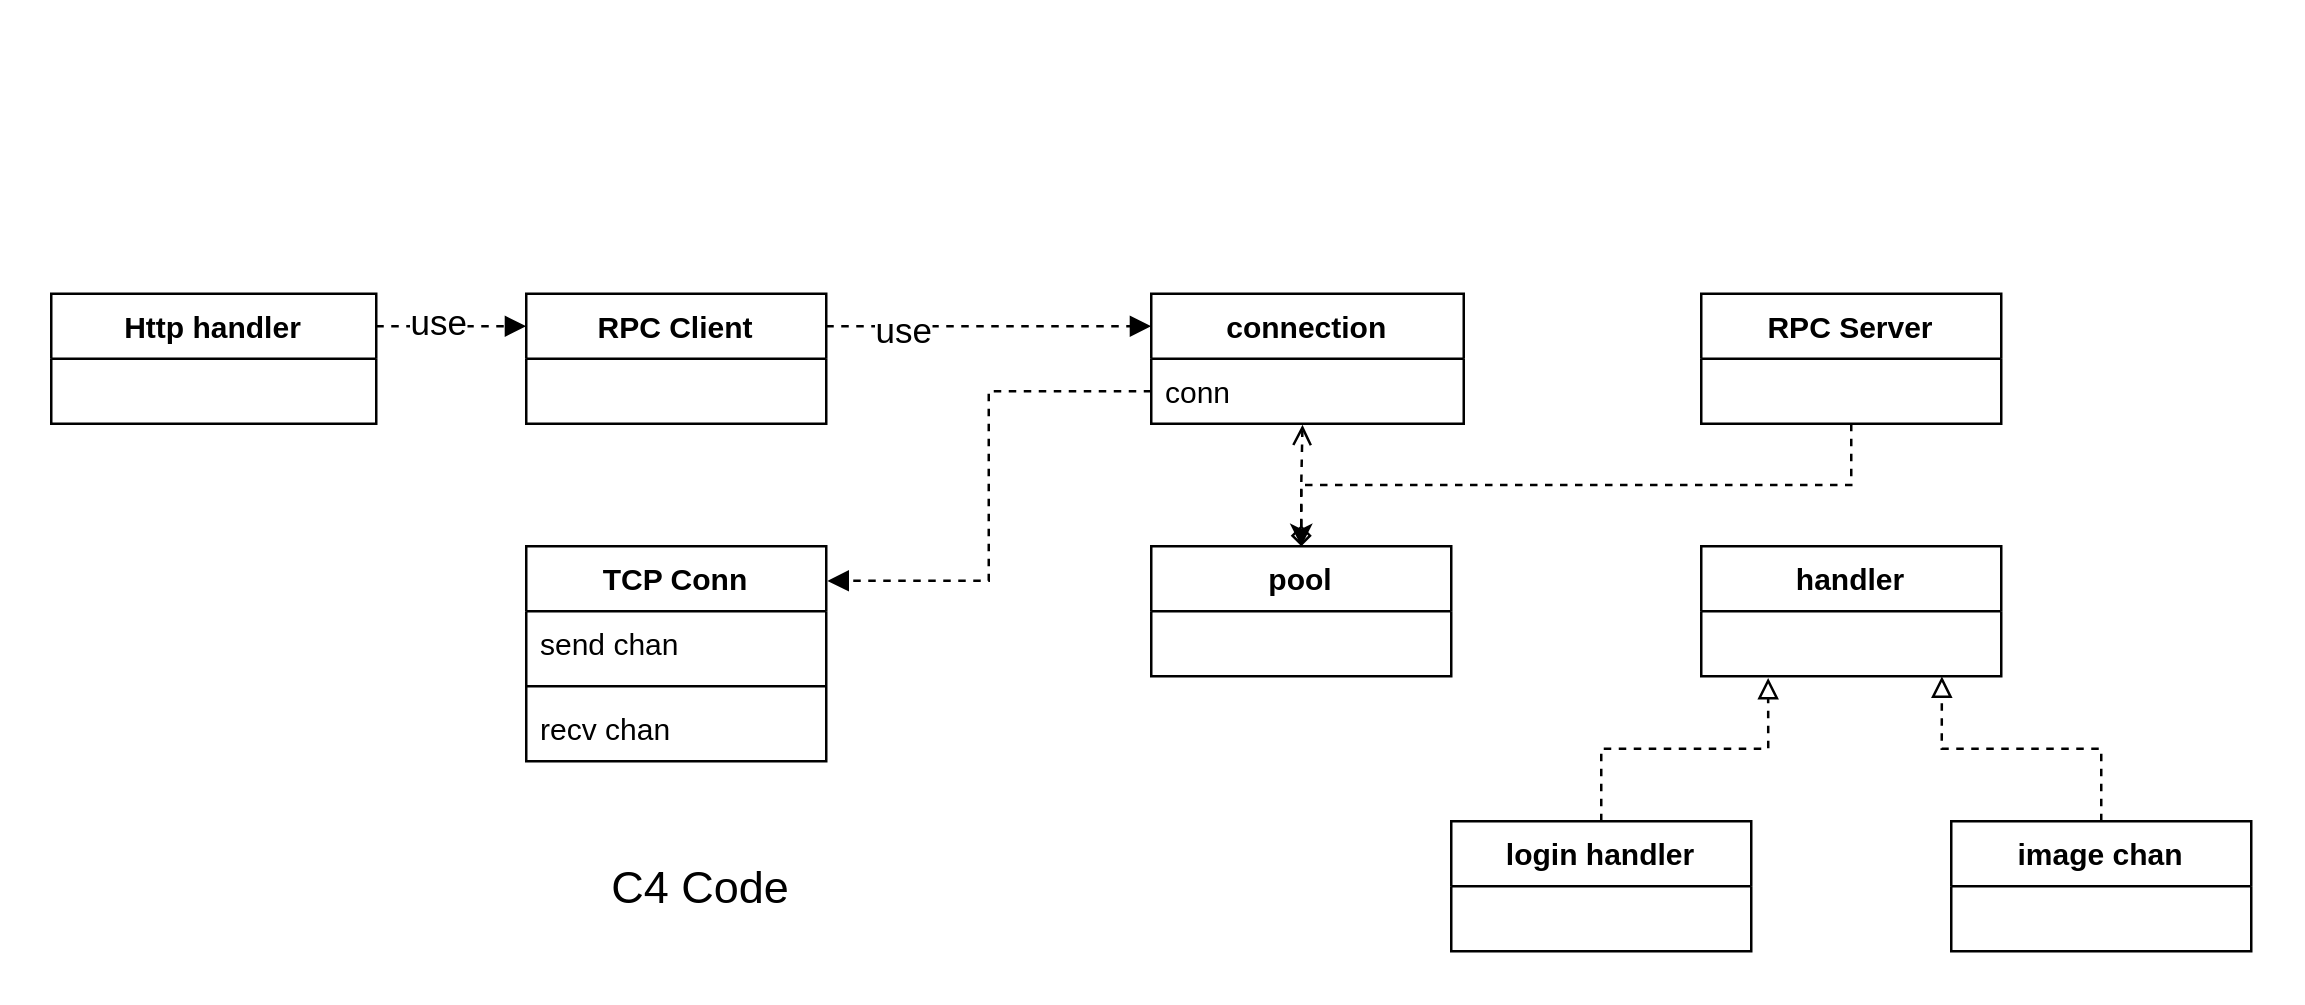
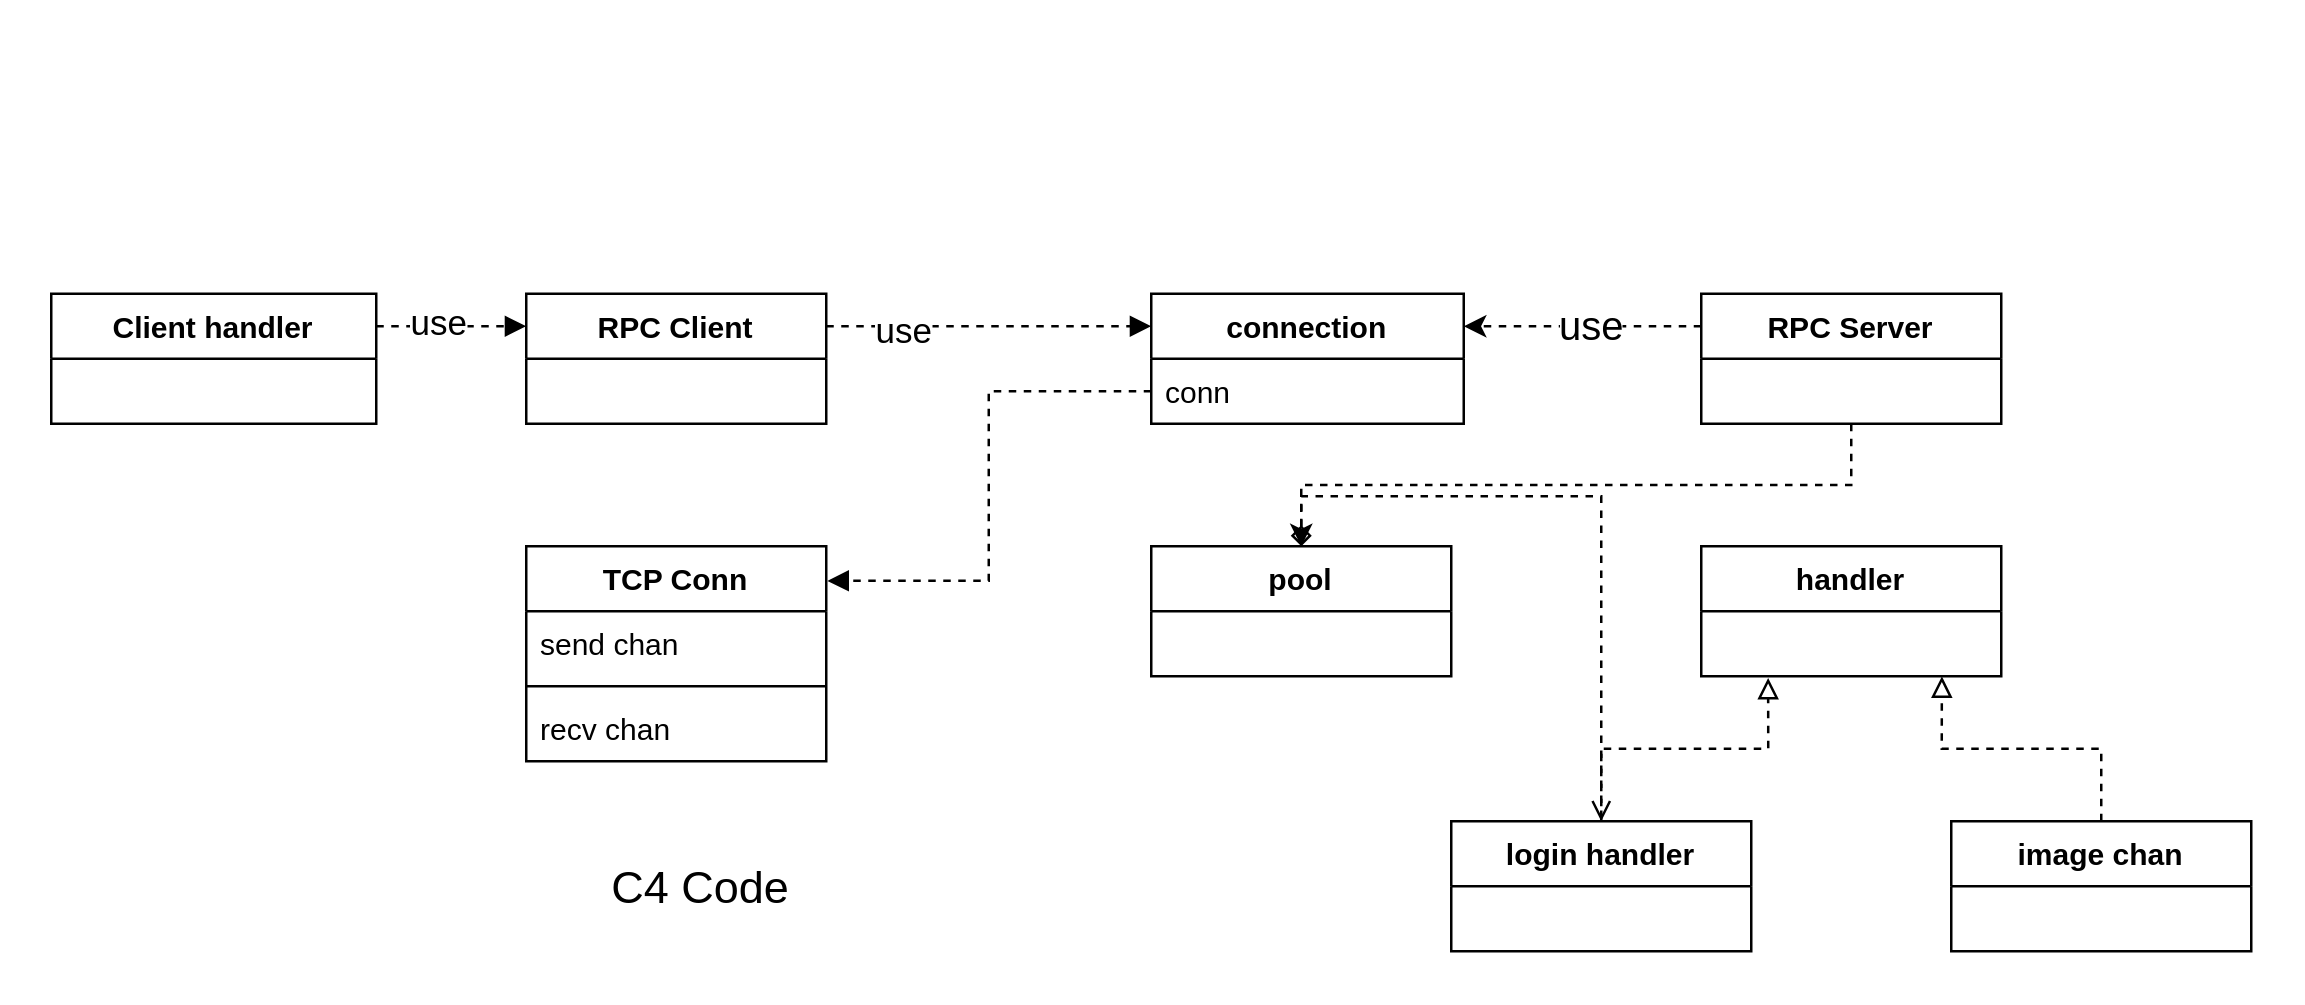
edge "RPC Server" -> "connection": added, label "use"
node "Http handler": label "Http handler" -> "Client handler"
edge "conn" -- "pool": now "login handler" -- "pool"
